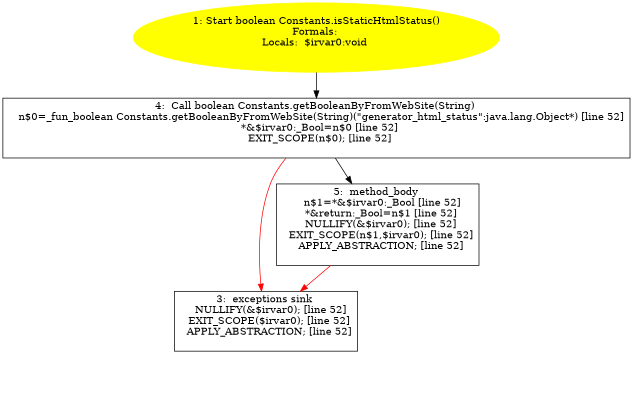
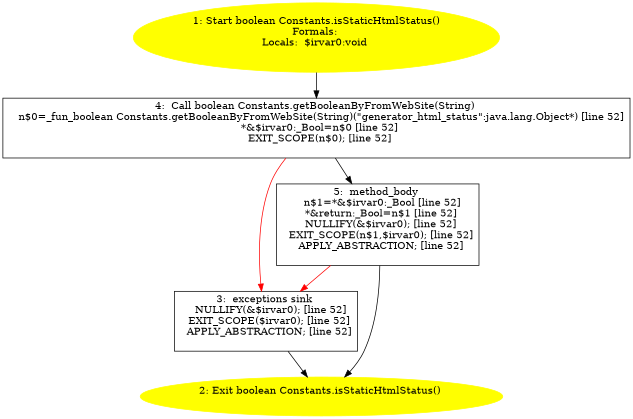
node "2: Exit boolean Constants.isStaticHtmlStatus()": added
